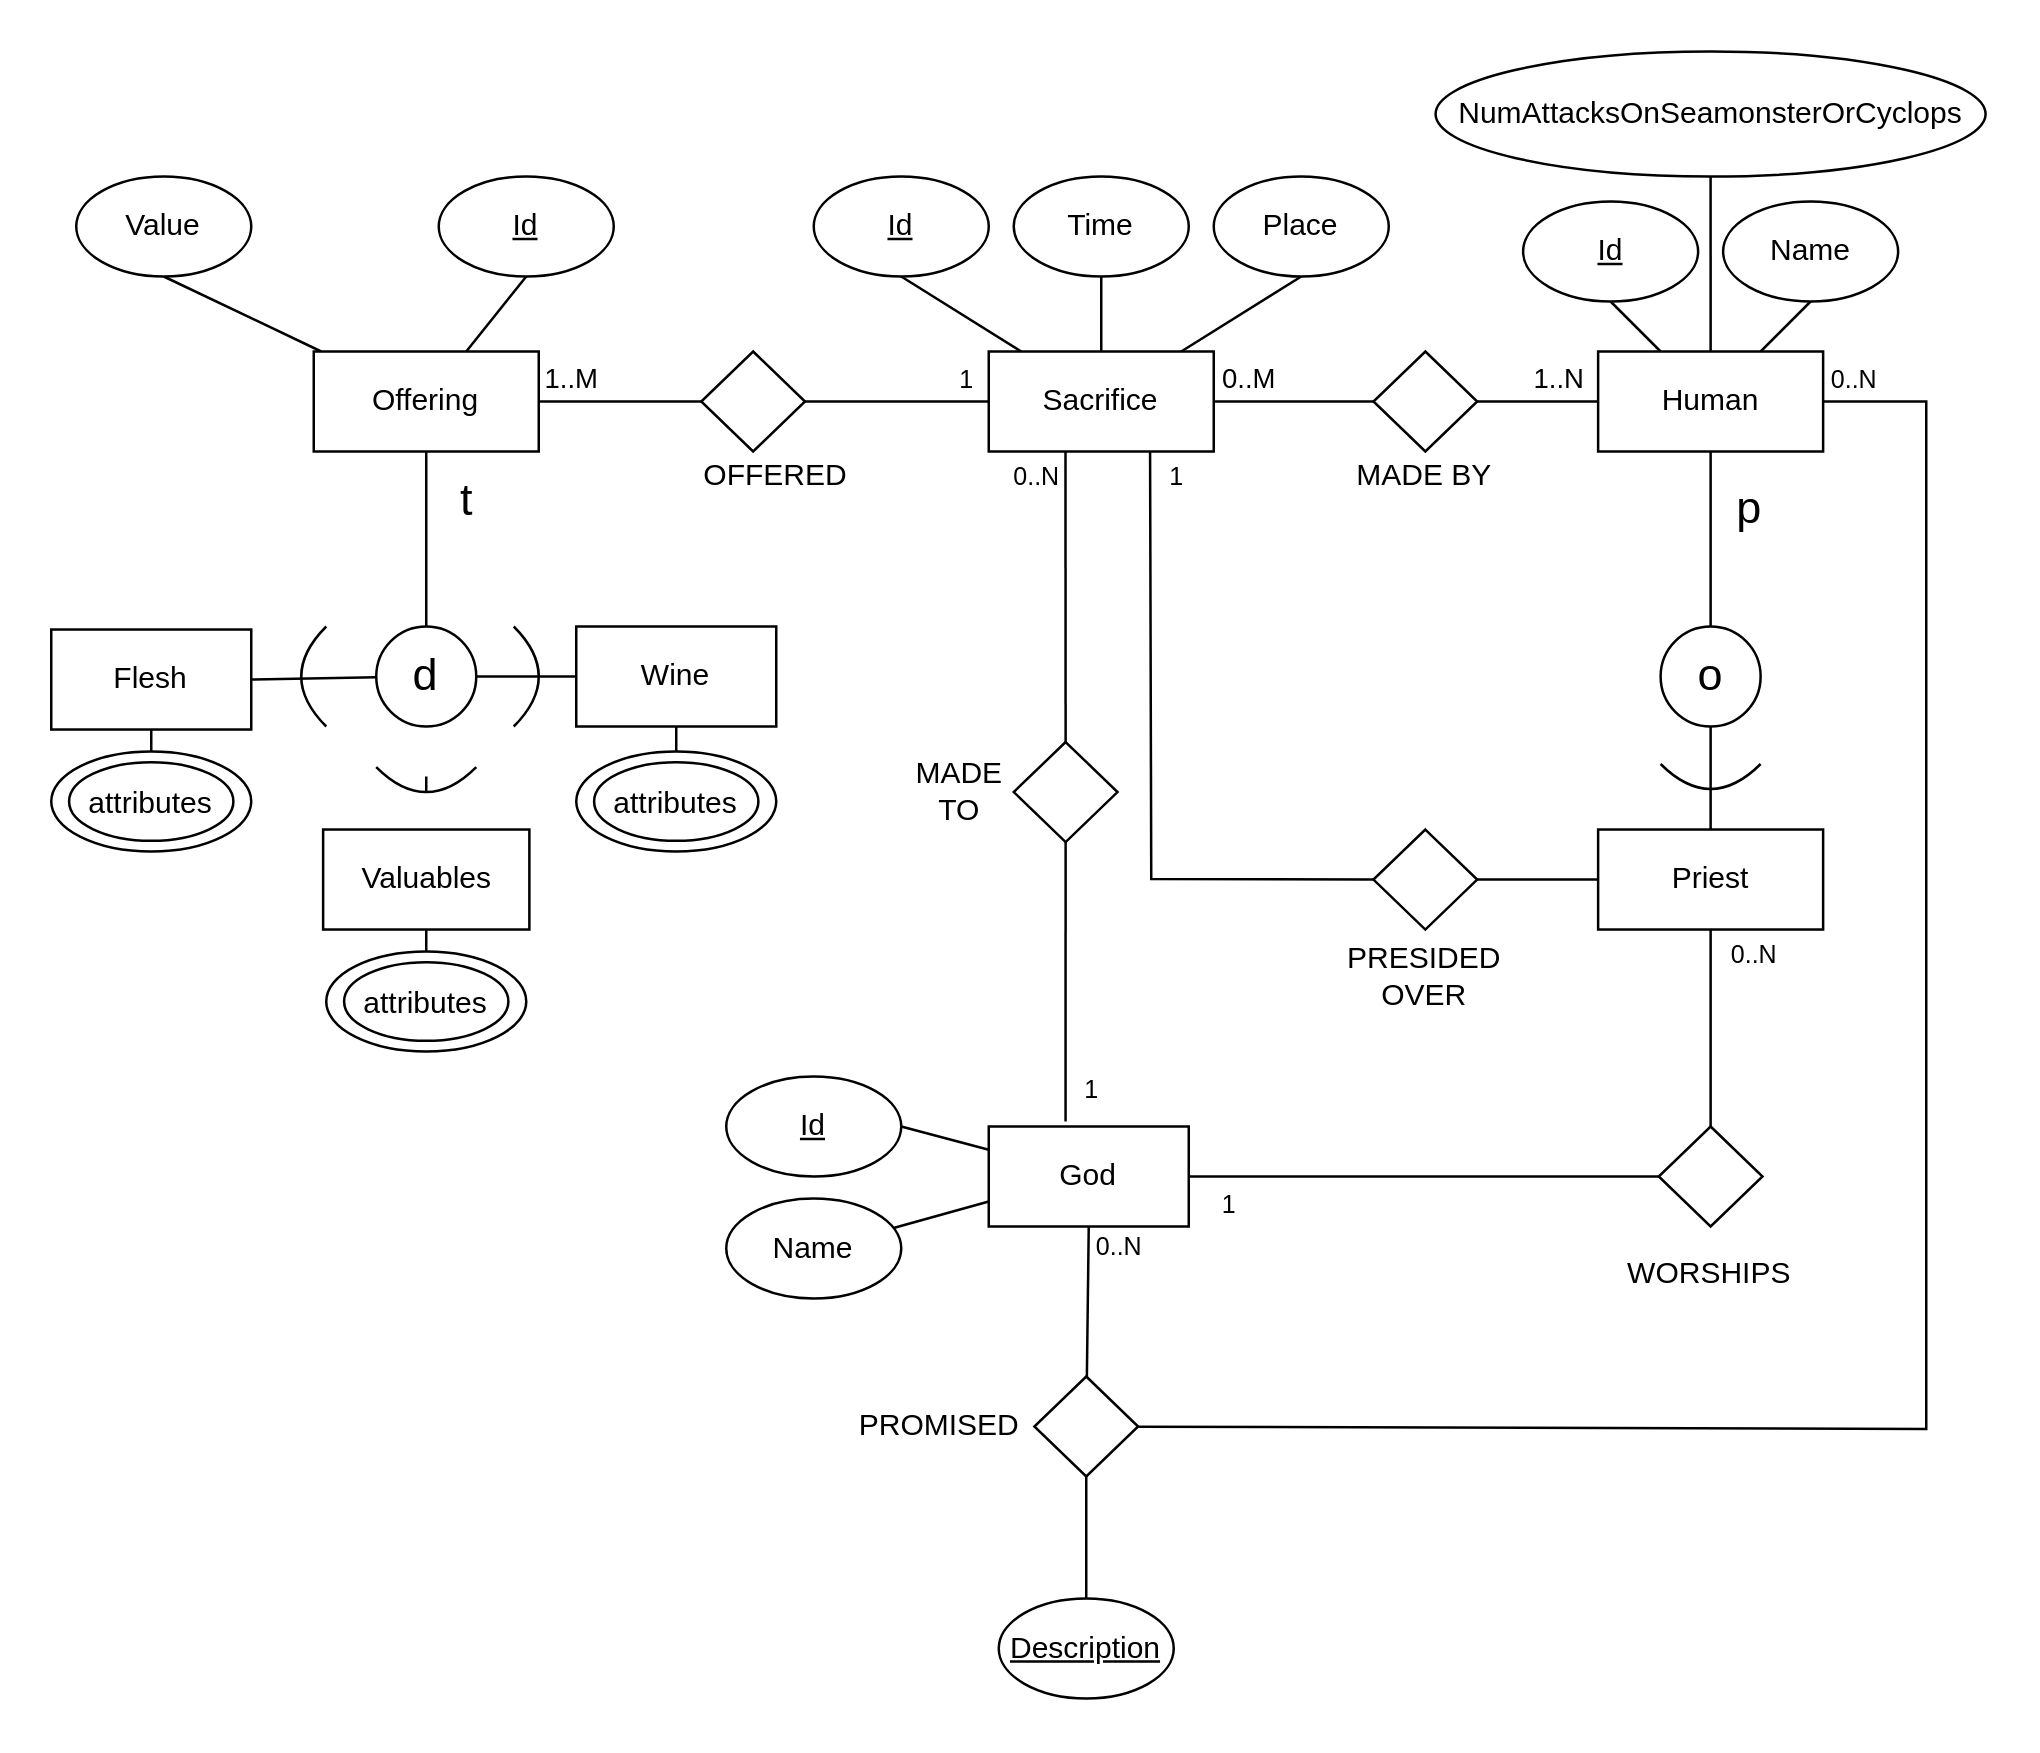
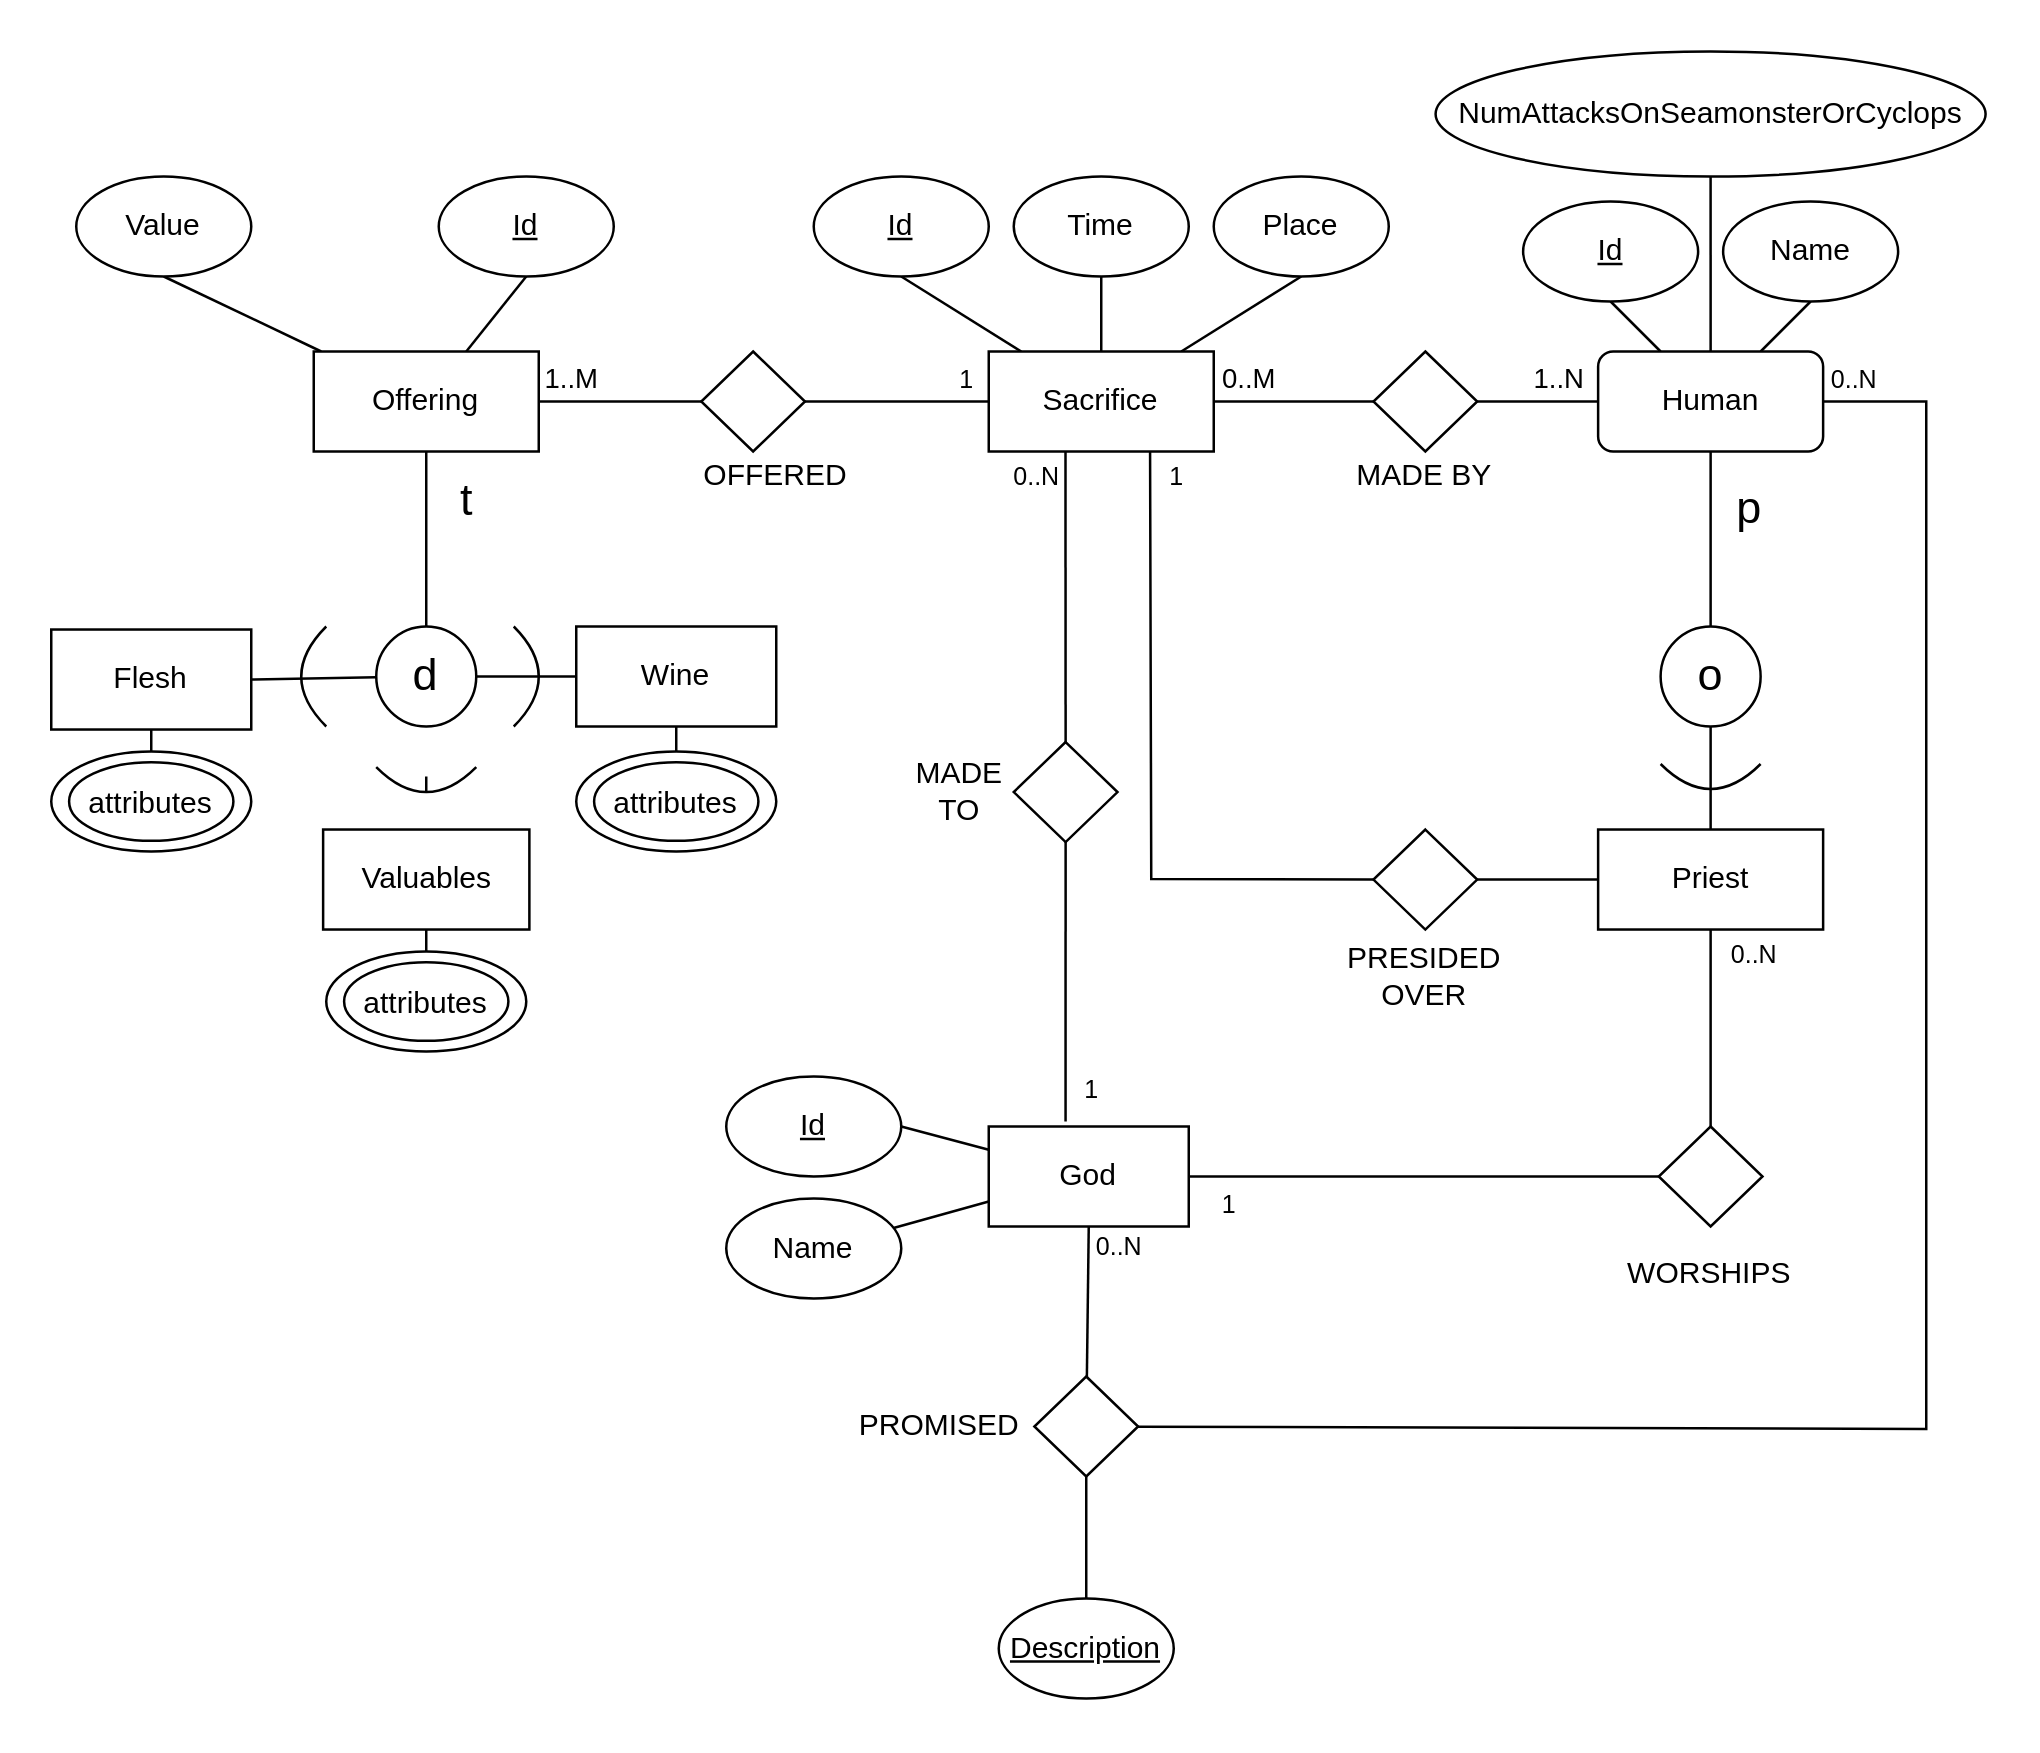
node "Human": shape rectangle -> rounded rectangle
